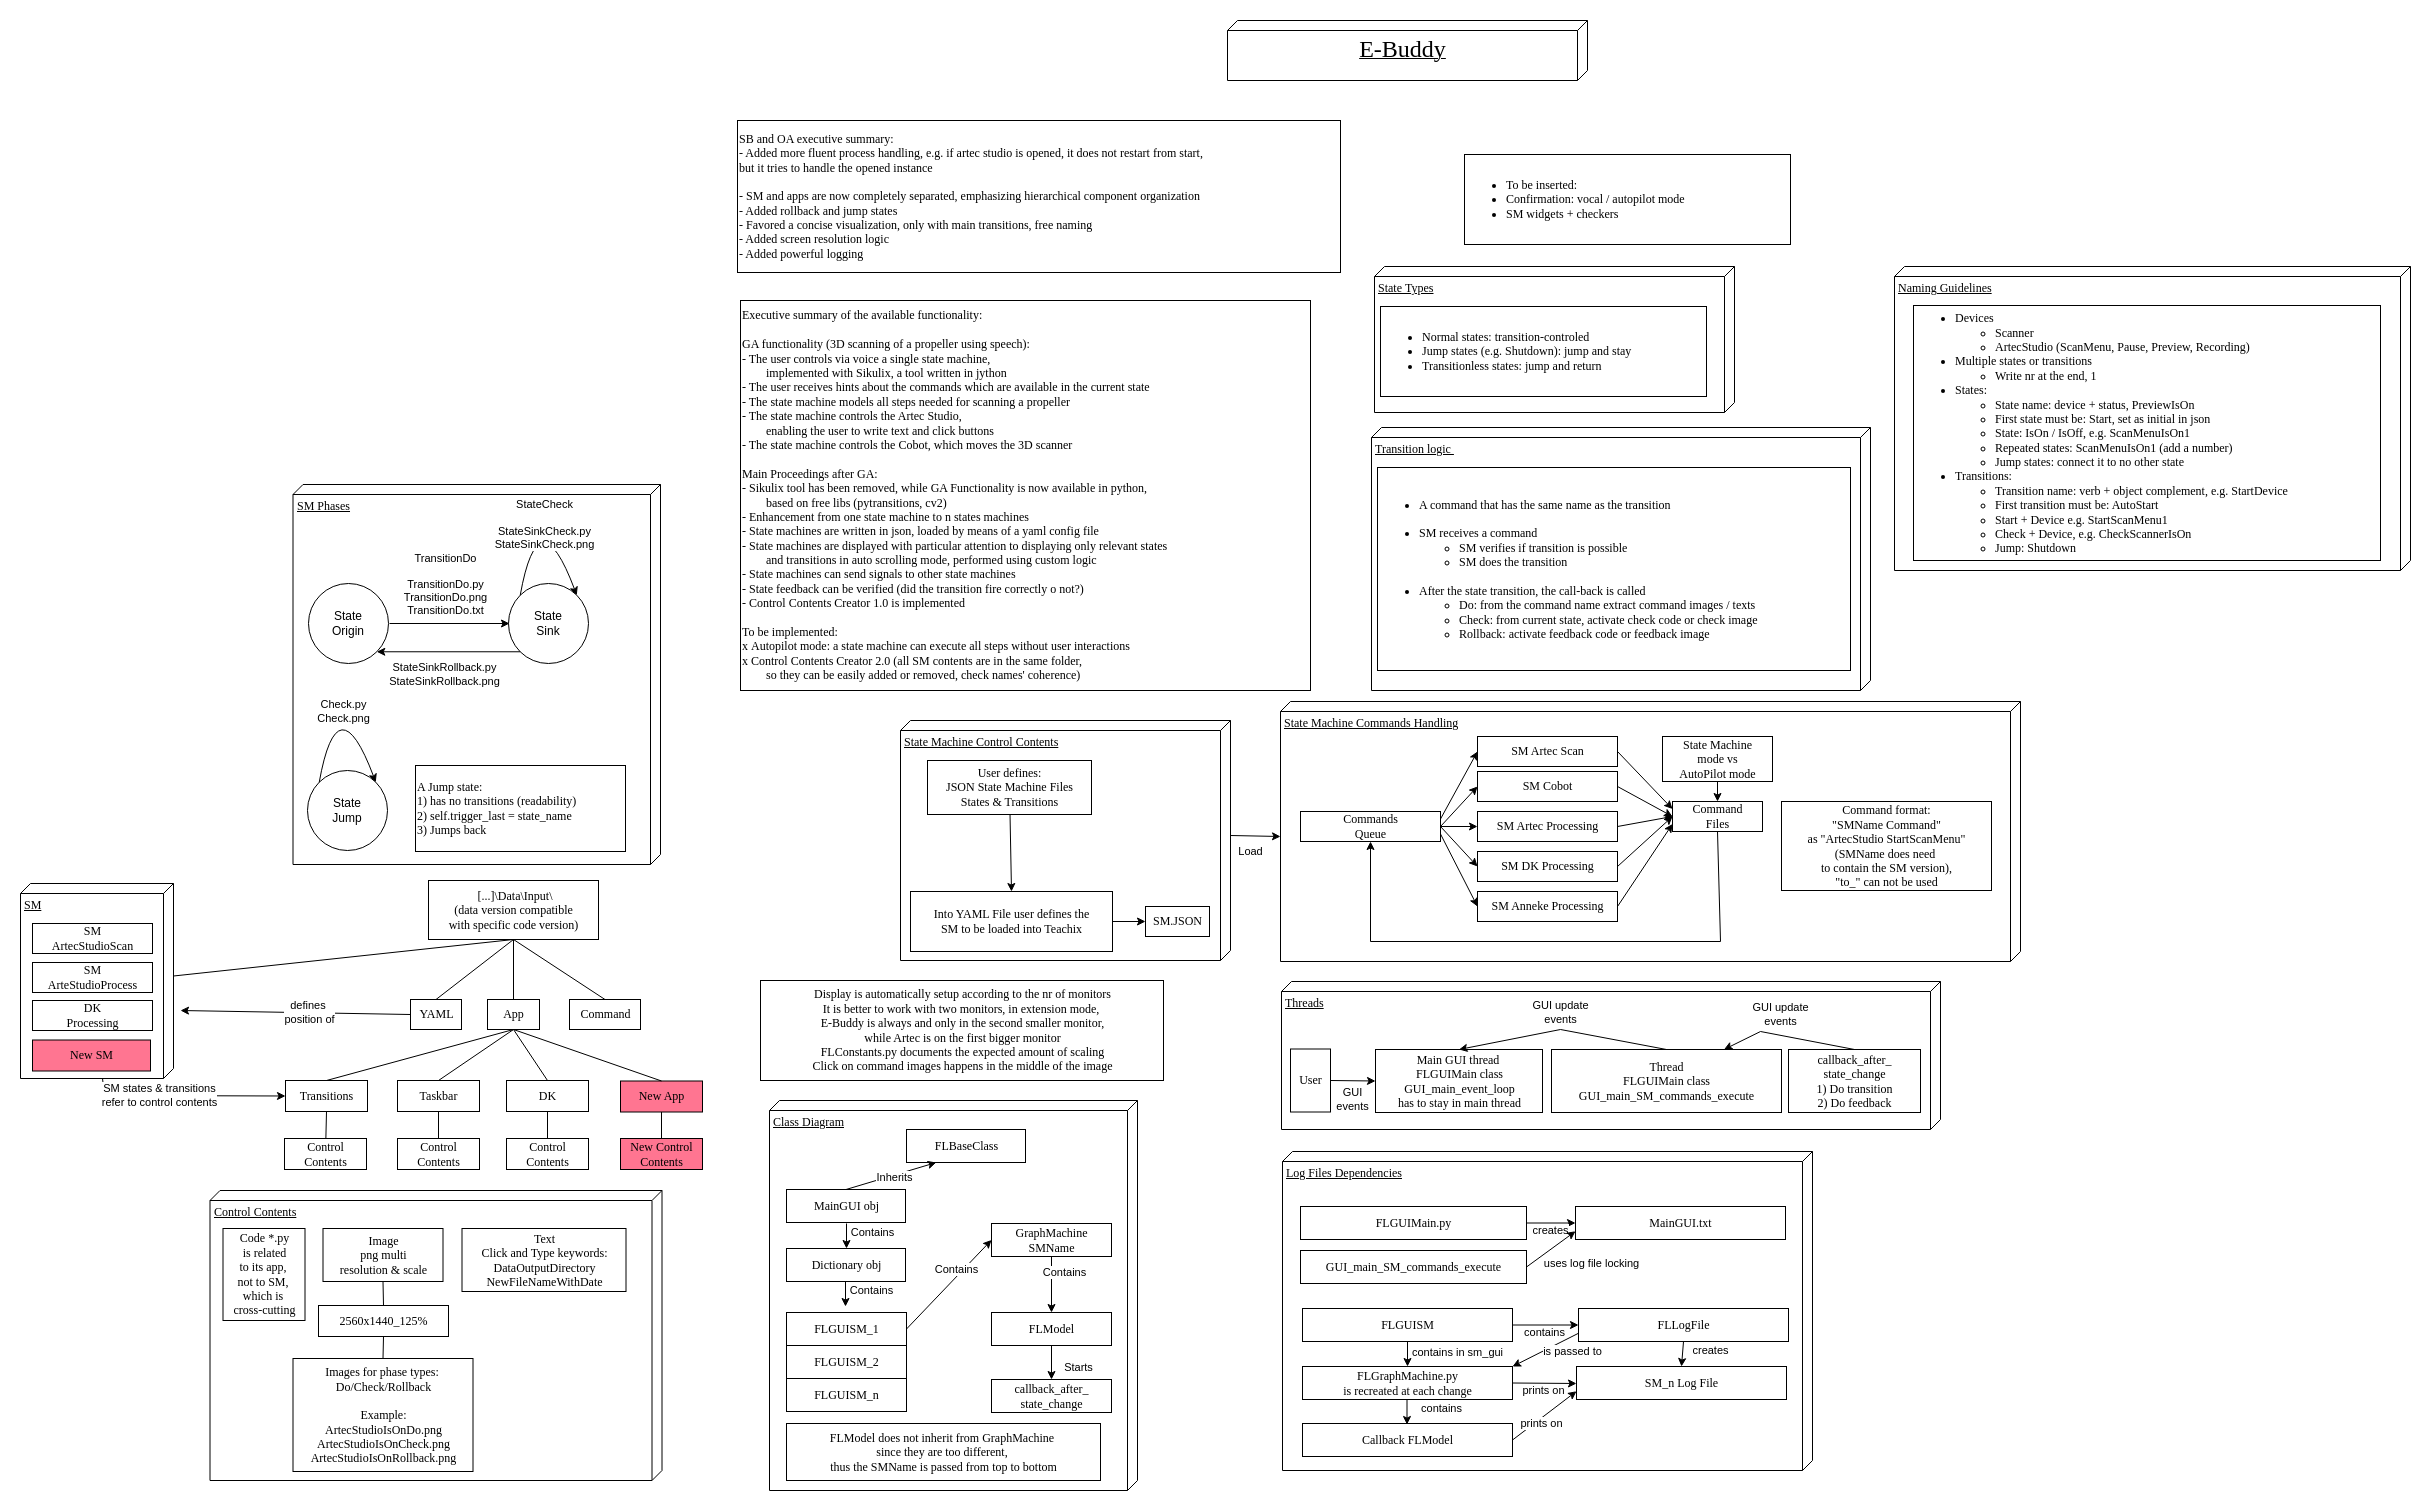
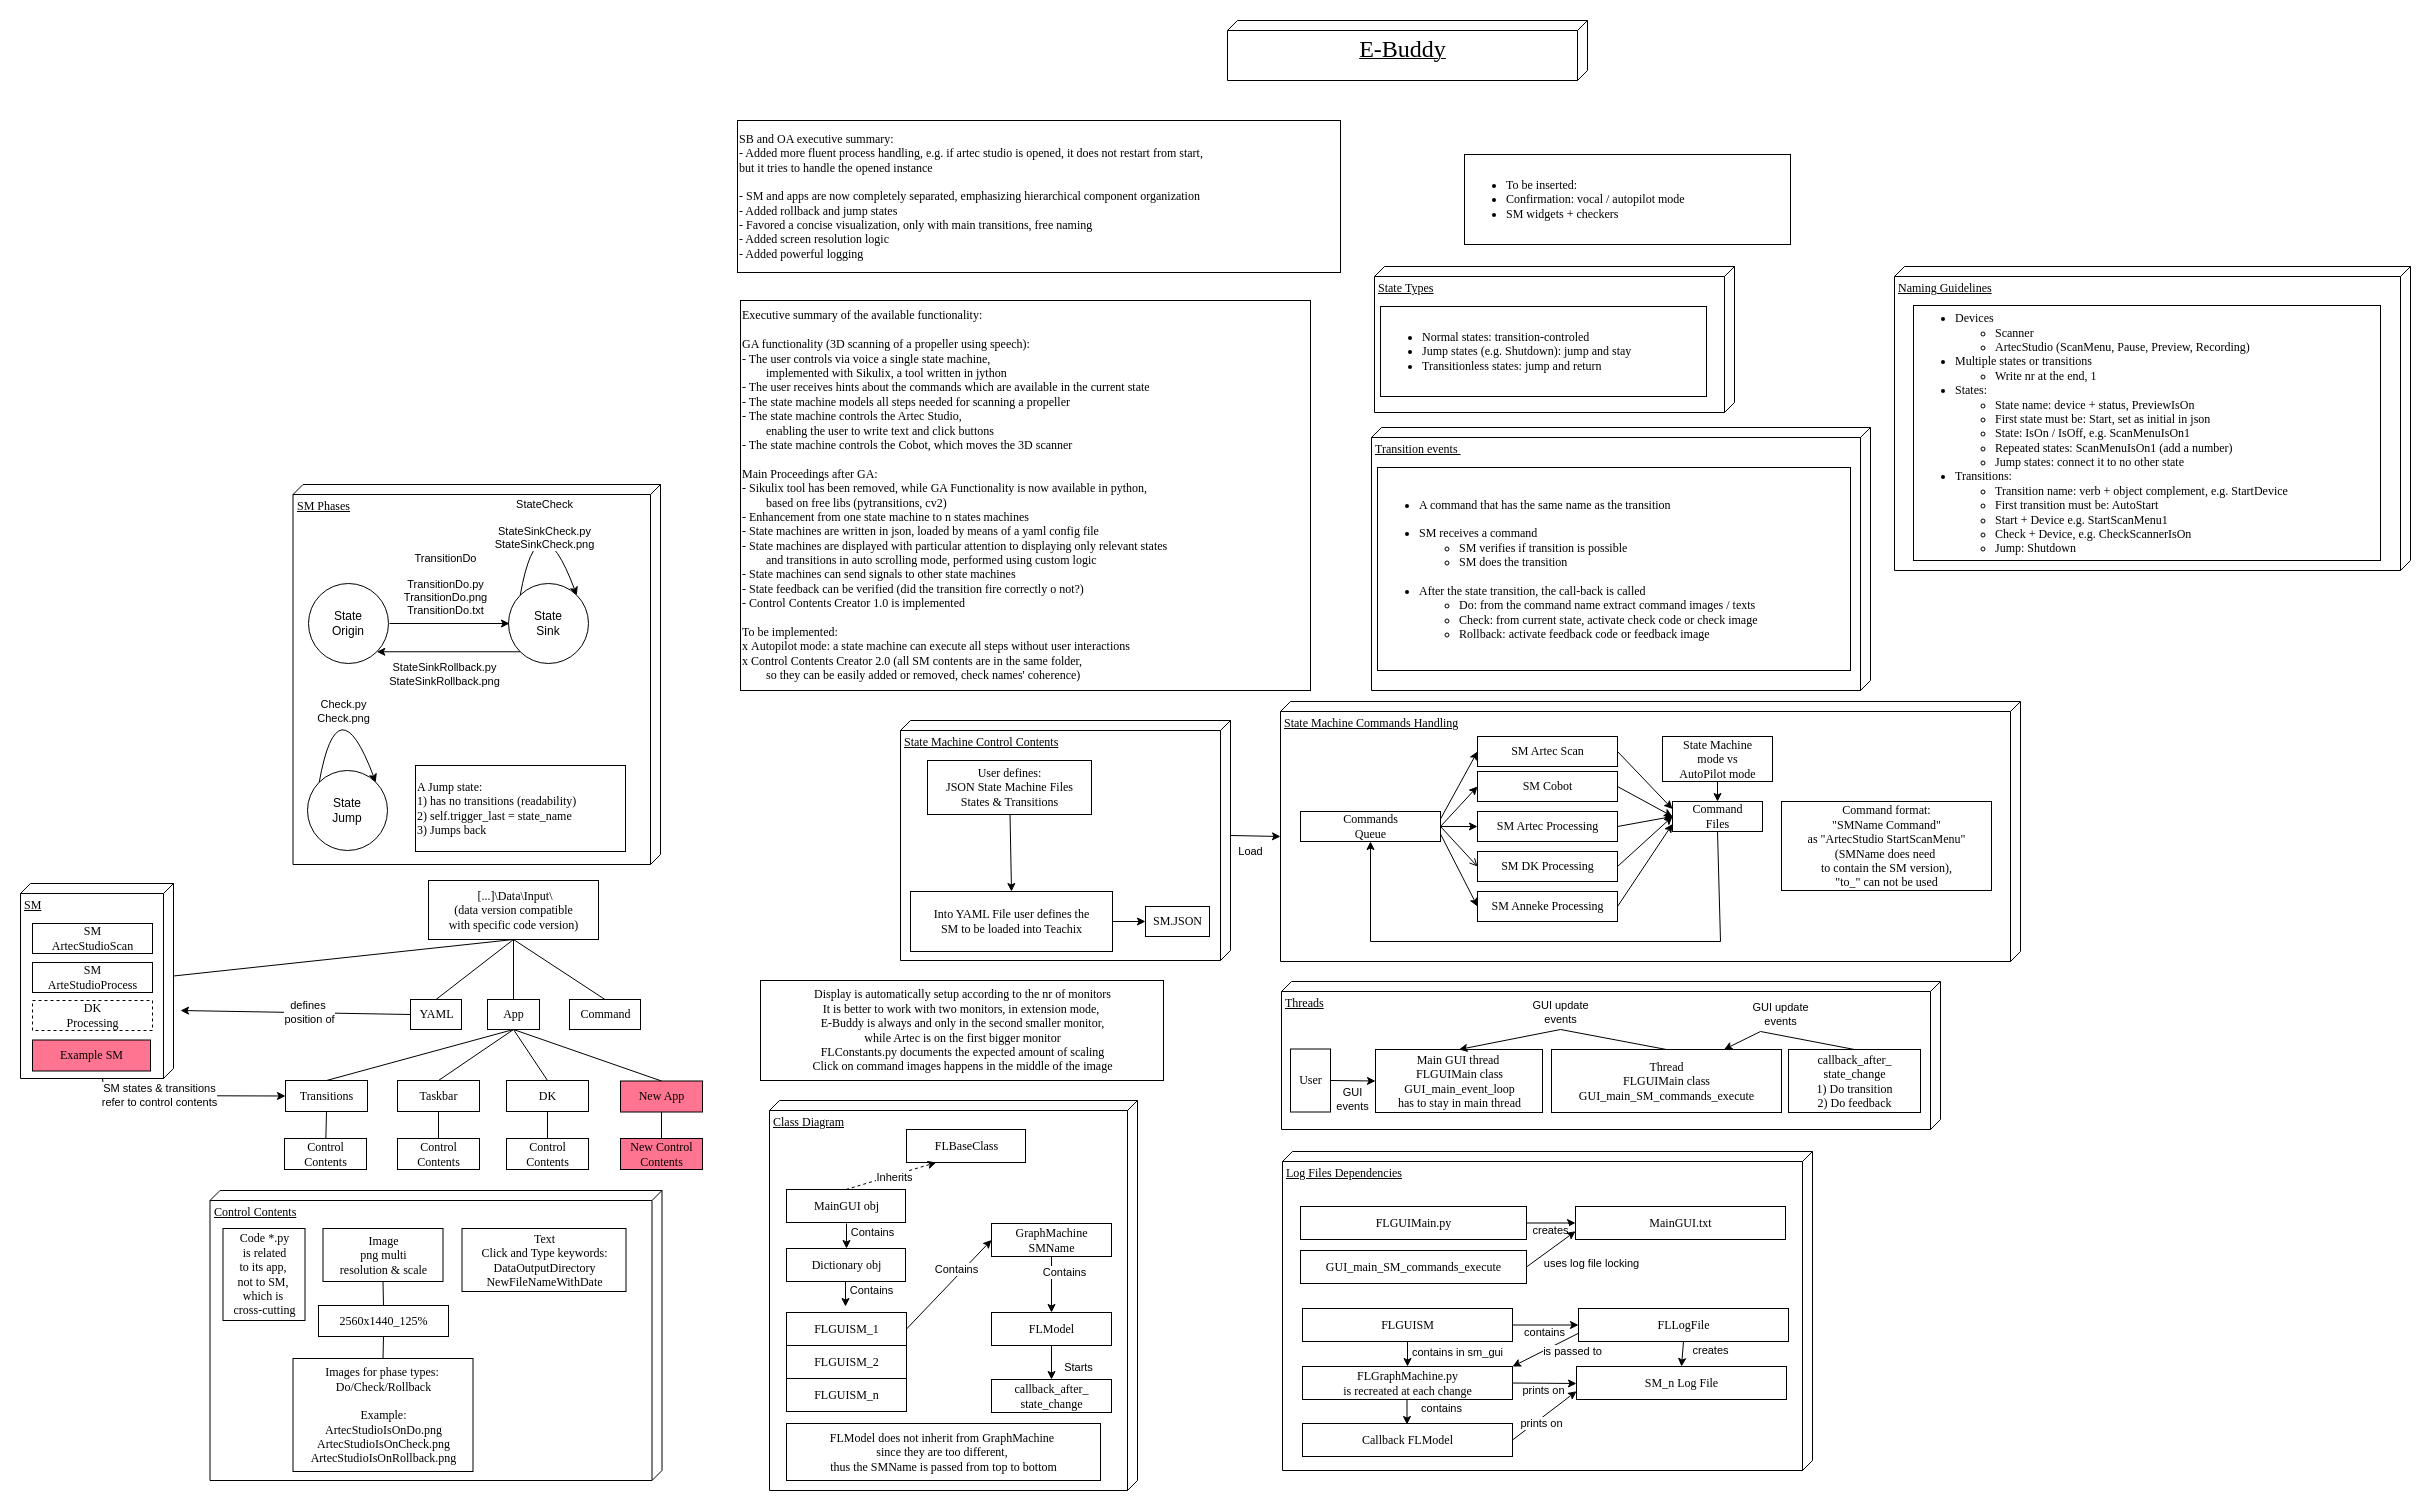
node "Transition logic": label "Transition logic" -> "Transition events"
edge "Commands Queue" -> "SM DK Processing": arrowhead classic -> open
node "DK Processing": style solid -> dashed
node "New SM": label "New SM" -> "Example SM"
edge "MainGUI obj" -> "FLBaseClass": style solid -> dashed
